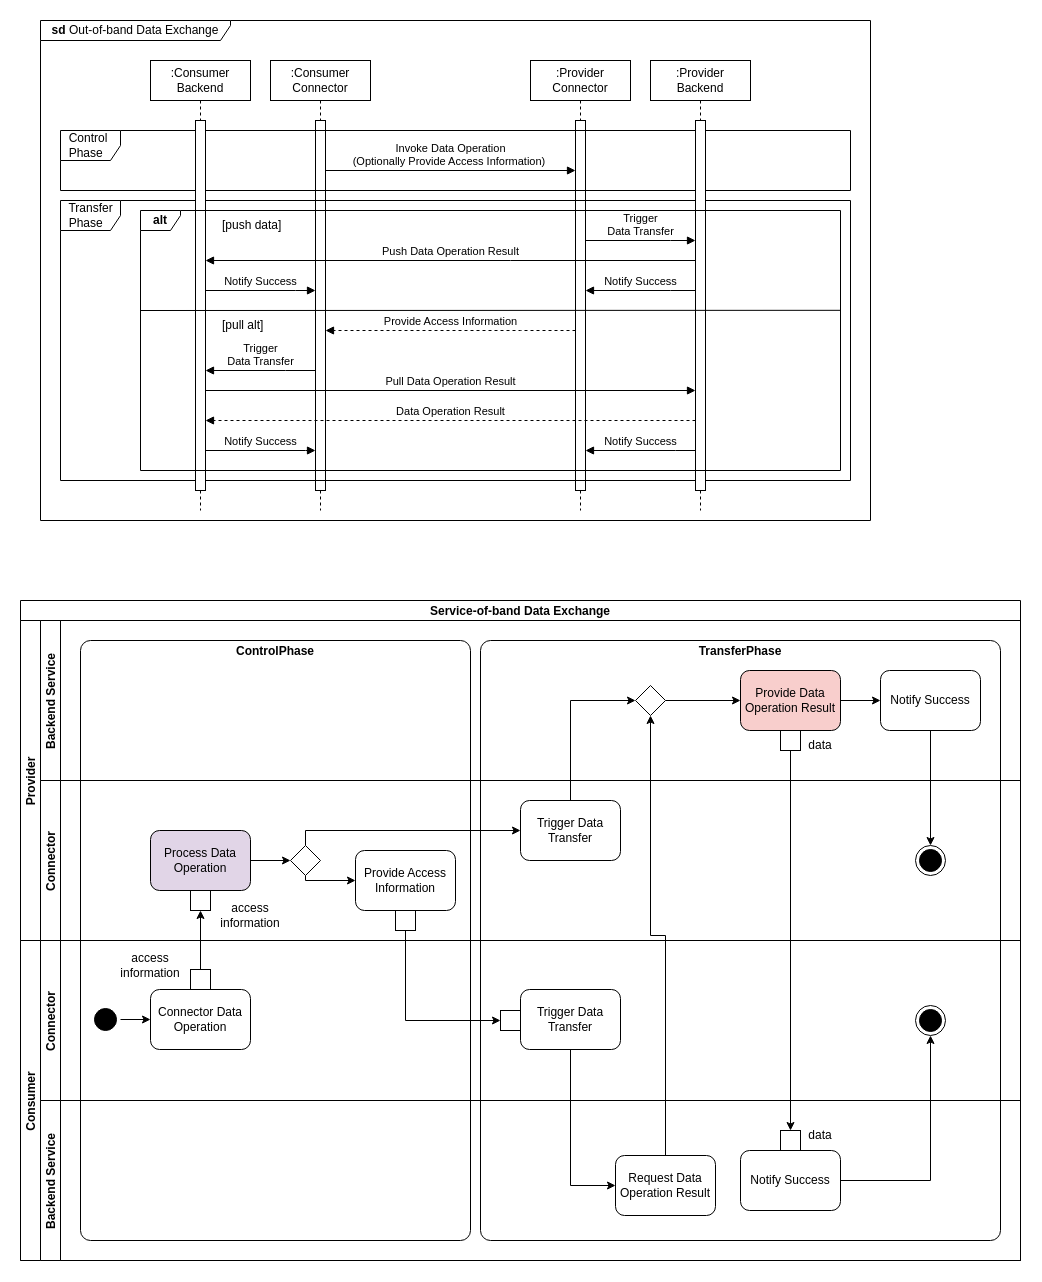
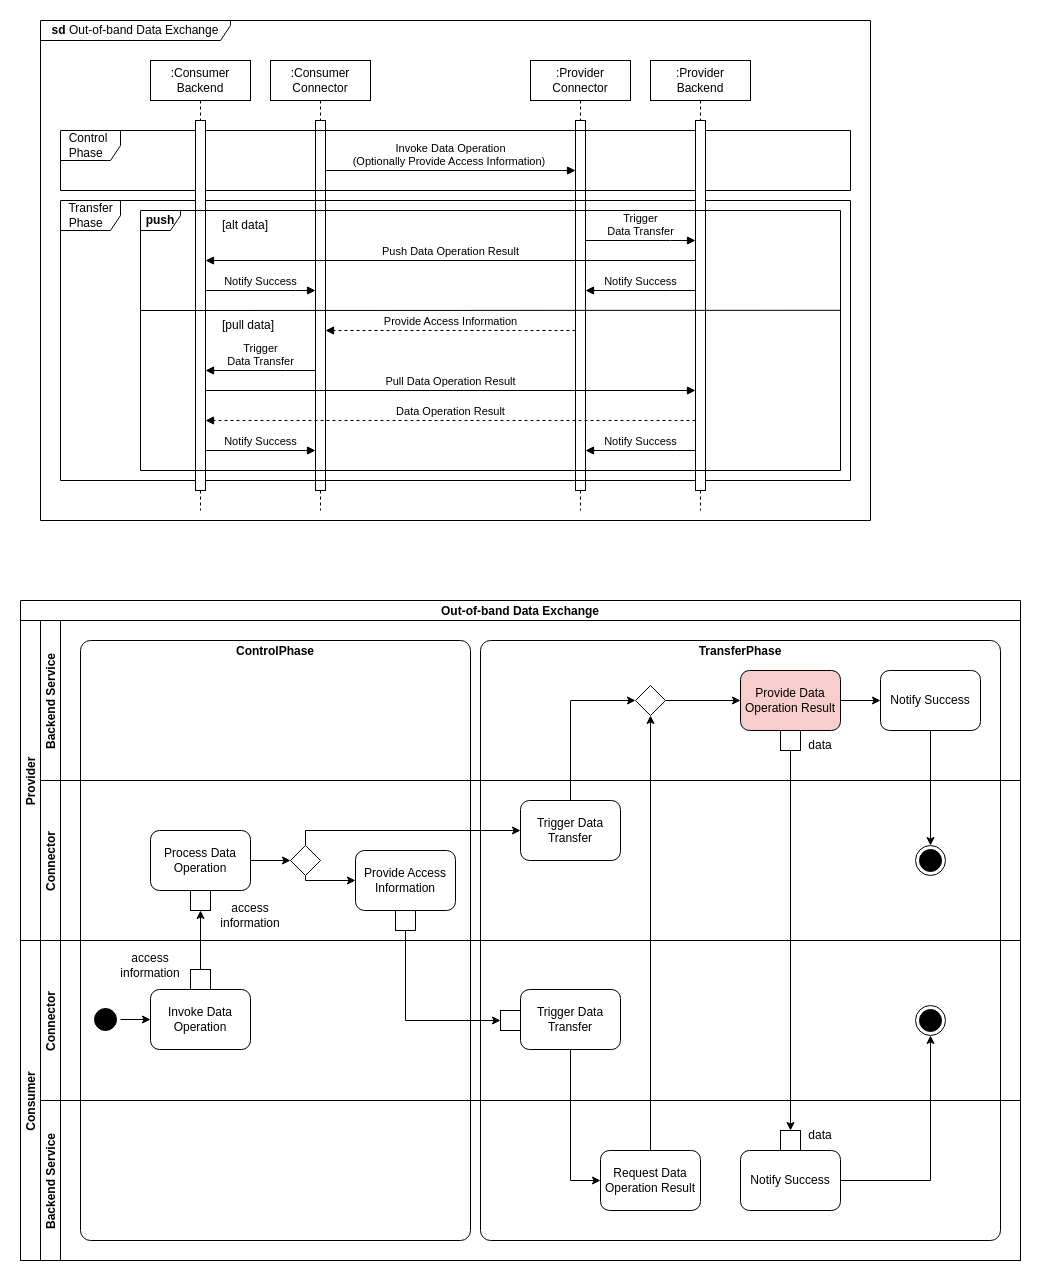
node "alt": label "alt" -> "push"
node "[push data]": label "[push data]" -> "[alt data]"
node "[pull alt]": label "[pull alt]" -> "[pull data]"
node "Service-of-band Data Exchange": label "Service-of-band Data Exchange" -> "Out-of-band Data Exchange"
node "Process Data Operation": fillcolor #e1d5e7 -> #ffffff
node "Connector Data Operation": label "Connector Data Operation" -> "Invoke Data Operation"
node "Request Data Operation Result": moved (666, 1186) -> (651, 1181)
